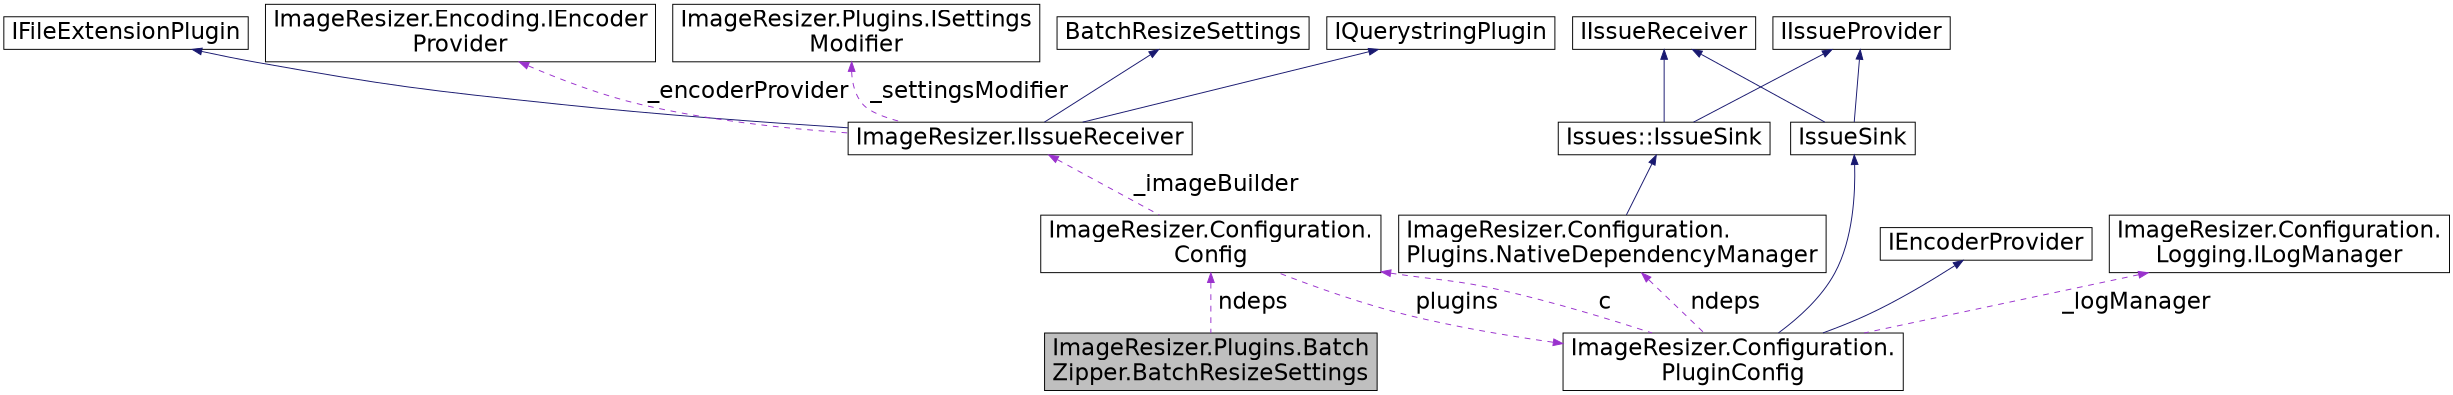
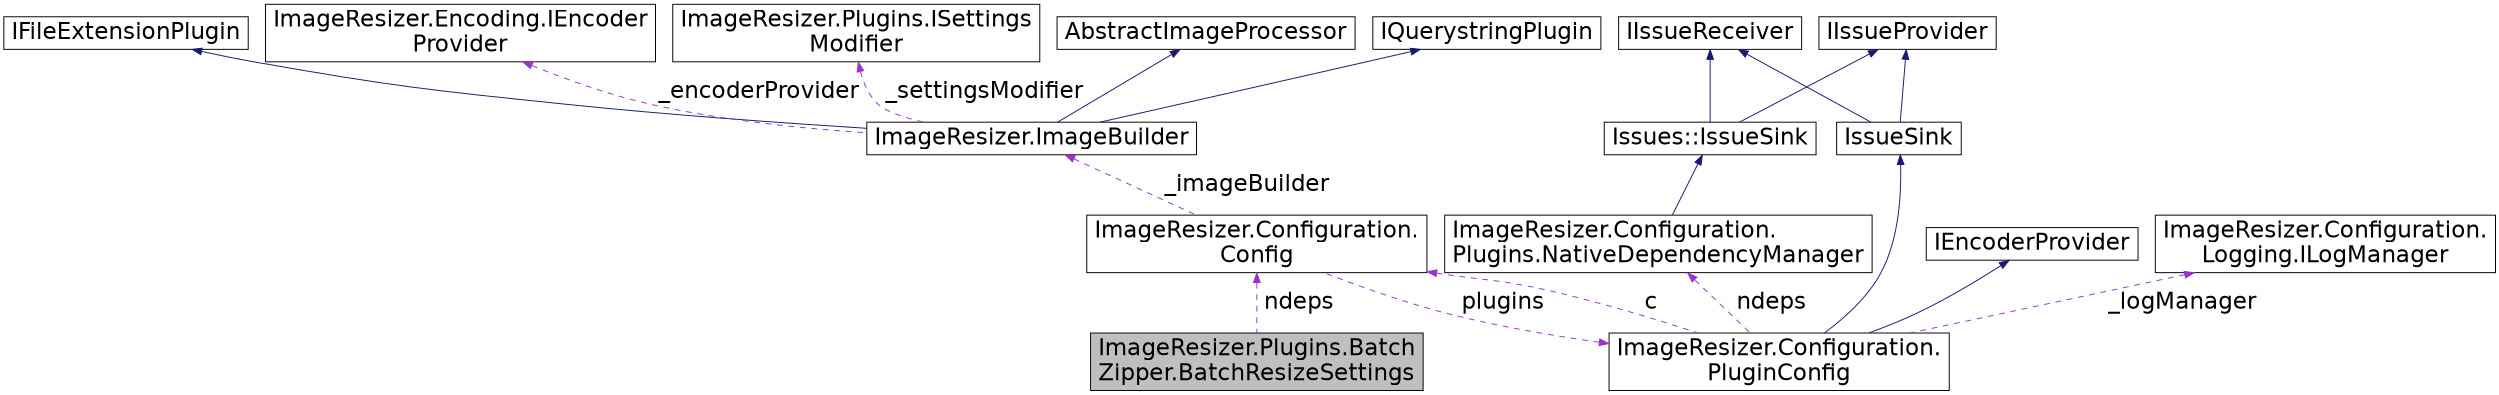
node "BatchResizeSettings": label "BatchResizeSettings" -> "AbstractImageProcessor"
node "ImageResizer.IIssueReceiver": label "ImageResizer.IIssueReceiver" -> "ImageResizer.ImageBuilder"
